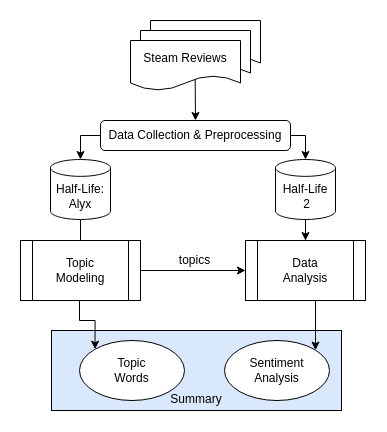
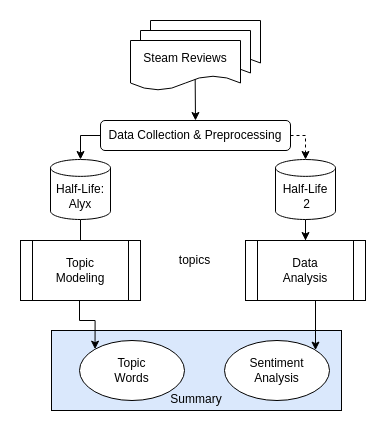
edge "Data Collection & Preprocessing" -> "Half-Life 2": style solid -> dashed
edge "Topic Modeling" -> "Data Analysis": removed
